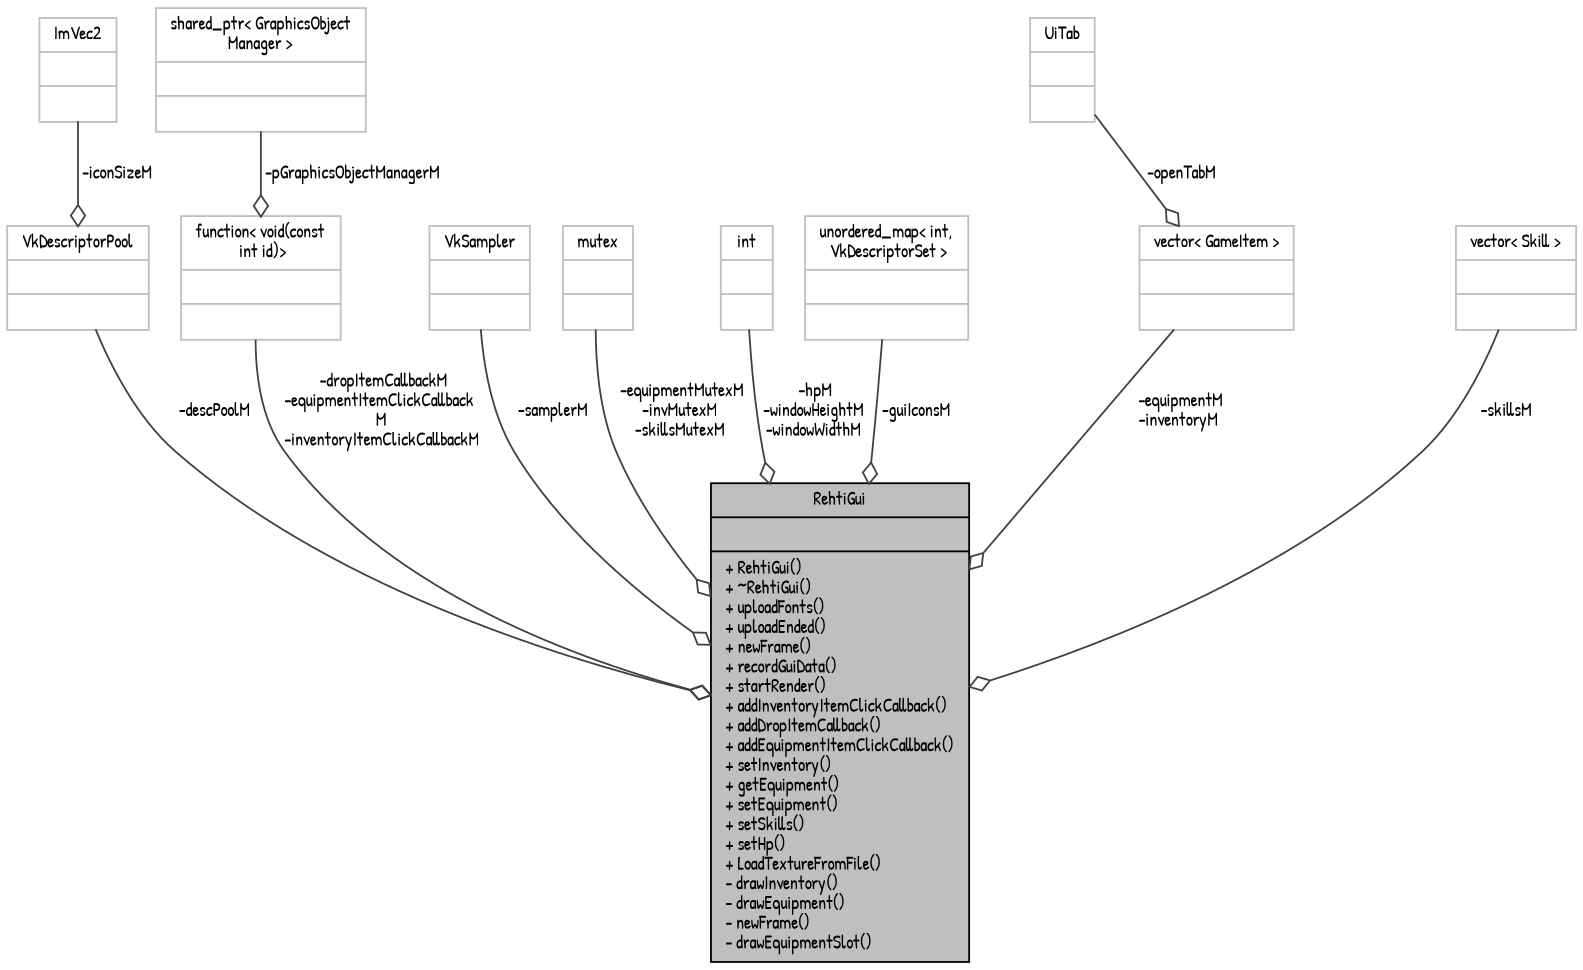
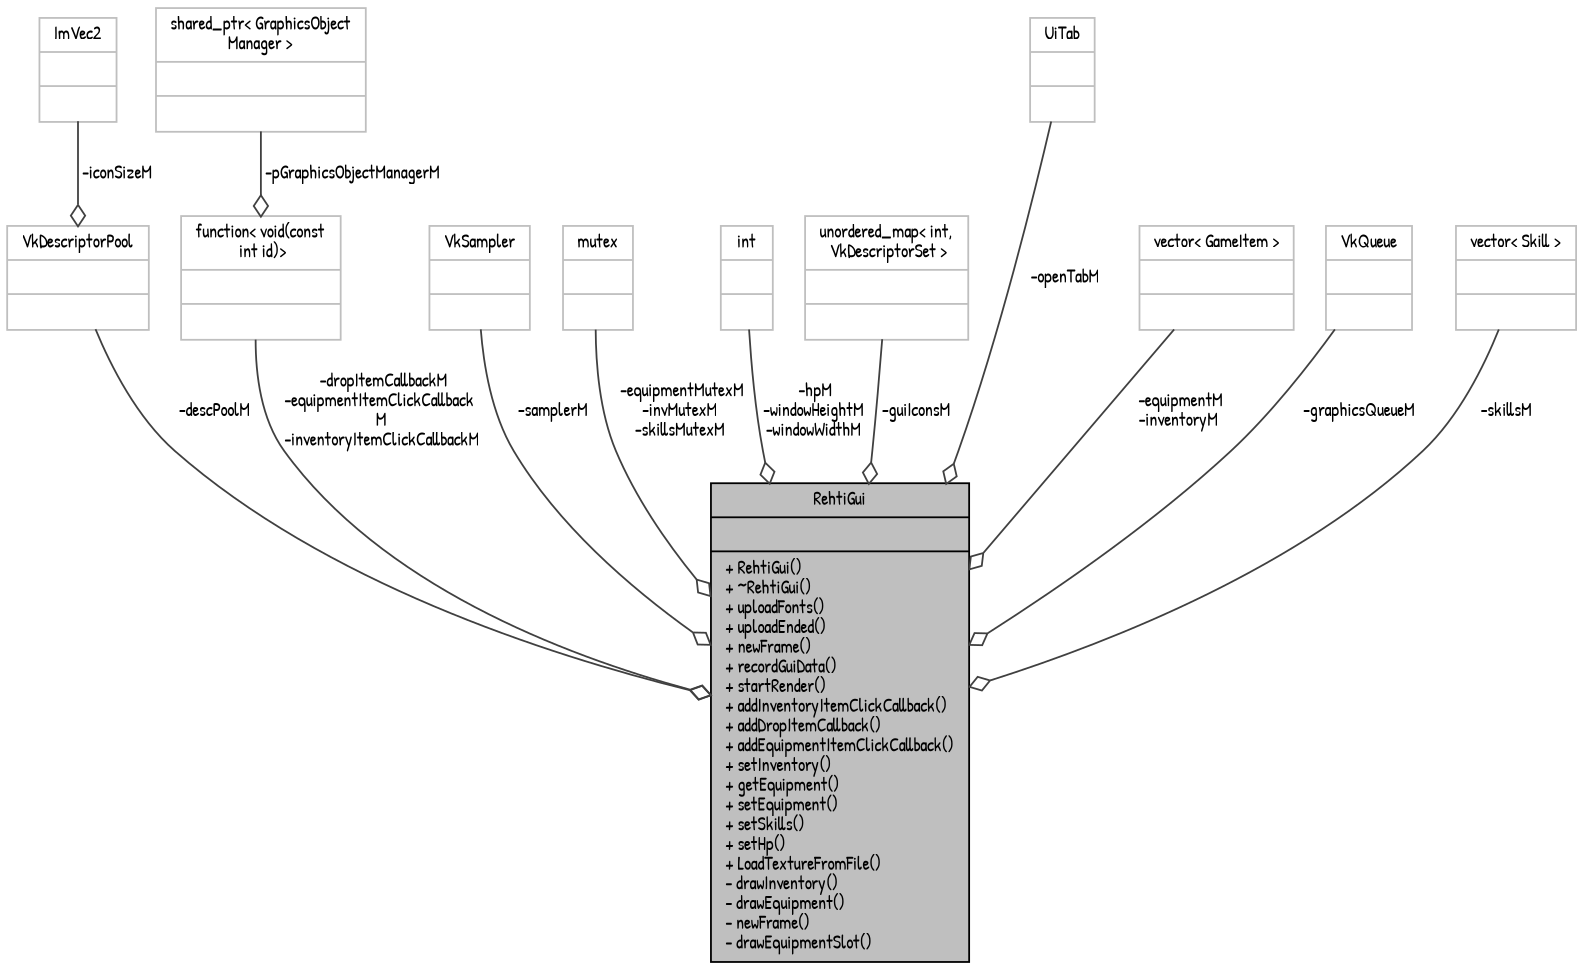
edge "UiTab" -> "vector< GameItem >": now "UiTab" -> "RehtiGui"
node "VkQueue": added
